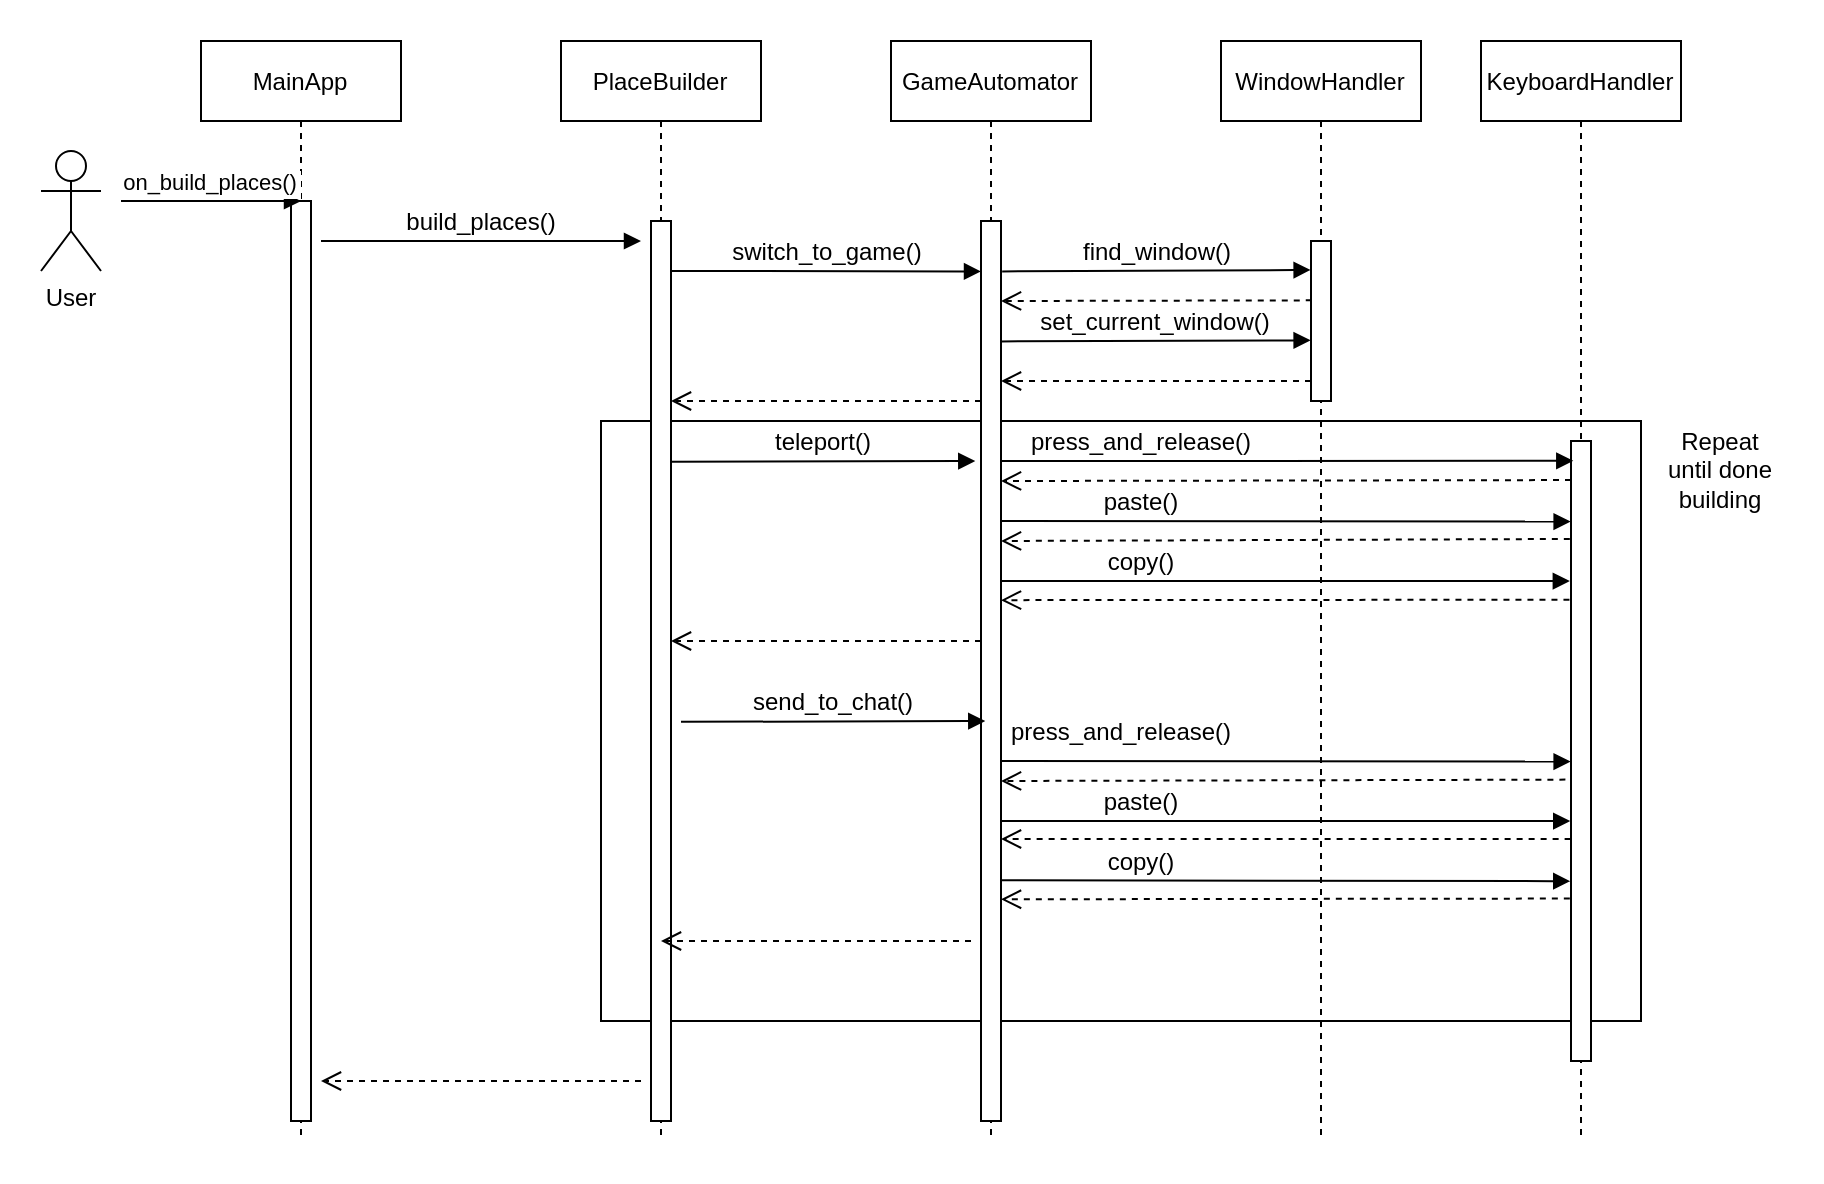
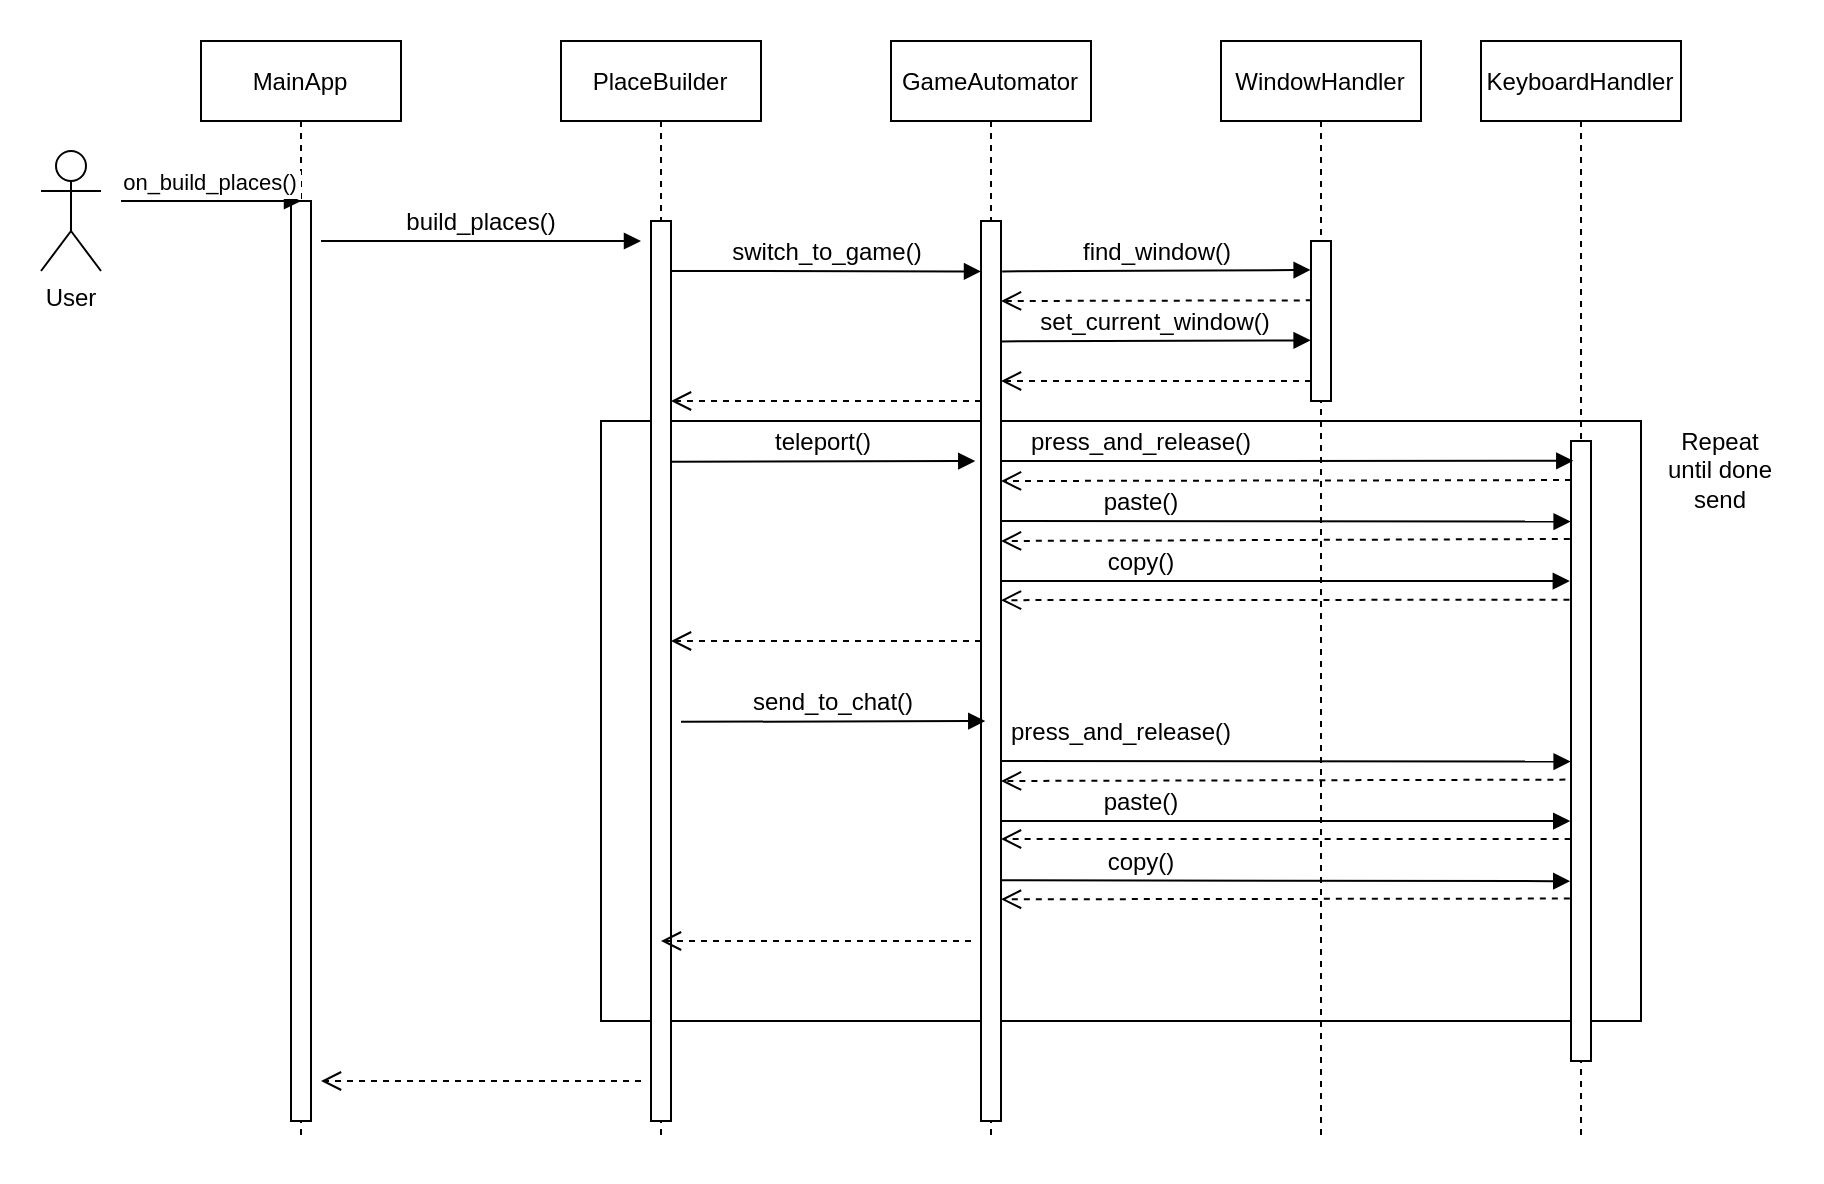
node "Repeat until done building": label "Repeat until done building" -> "Repeat until done send"
